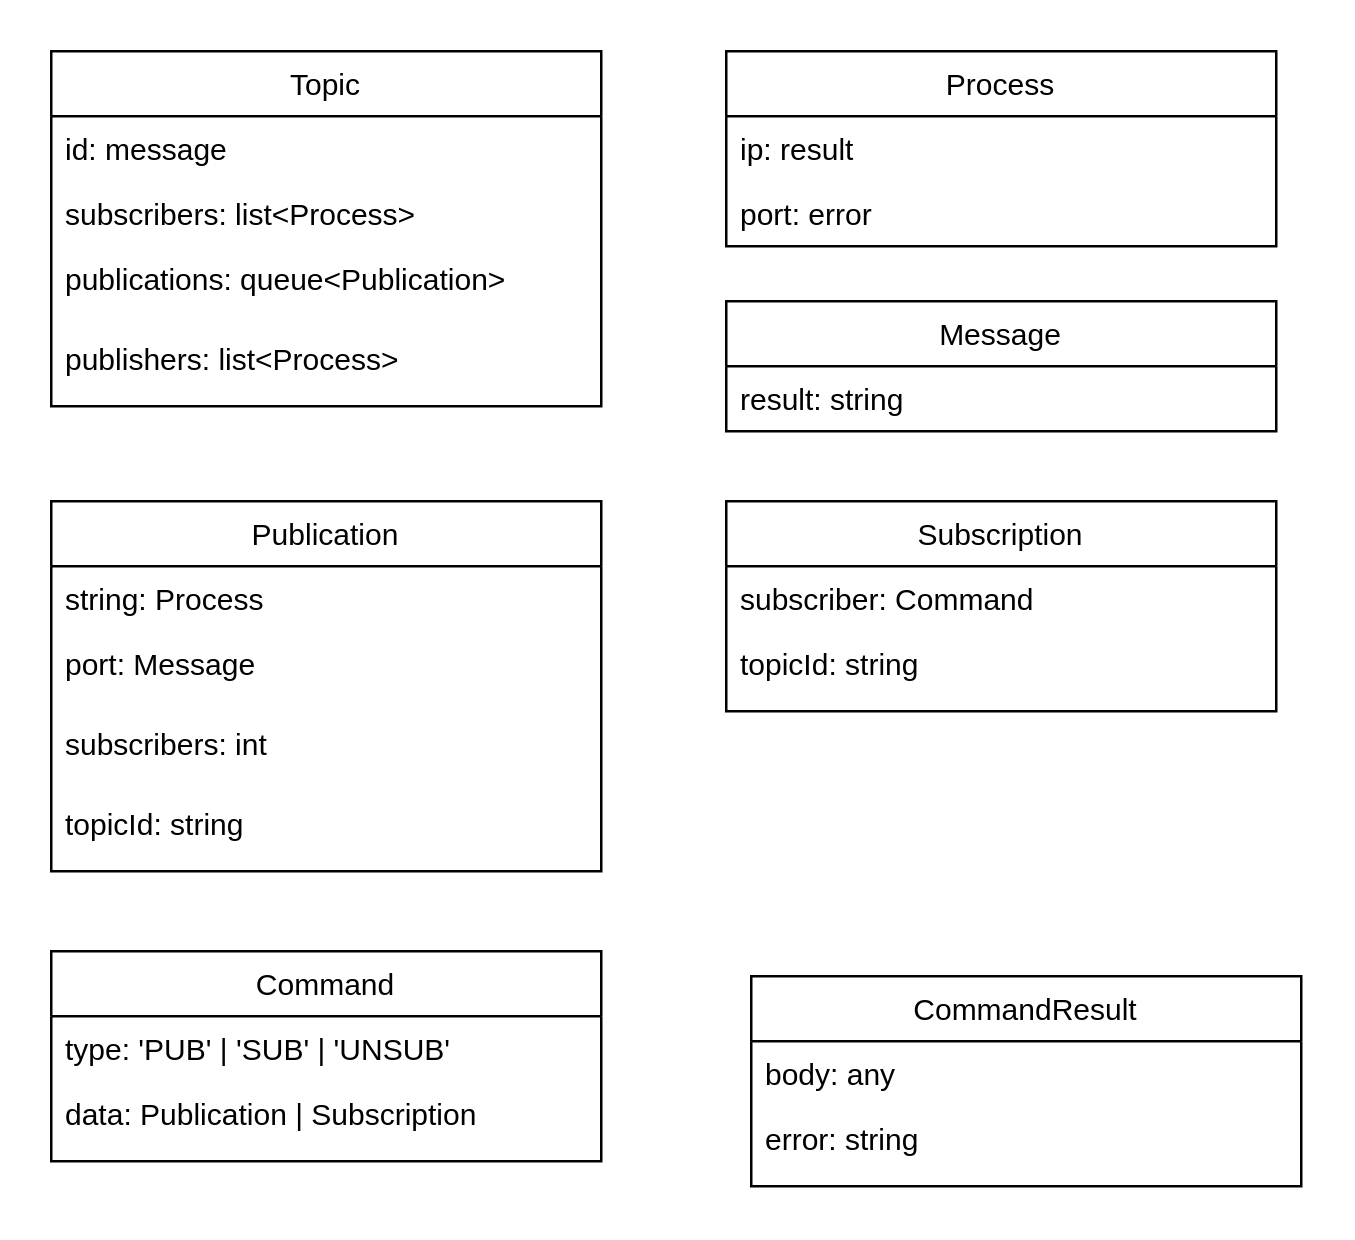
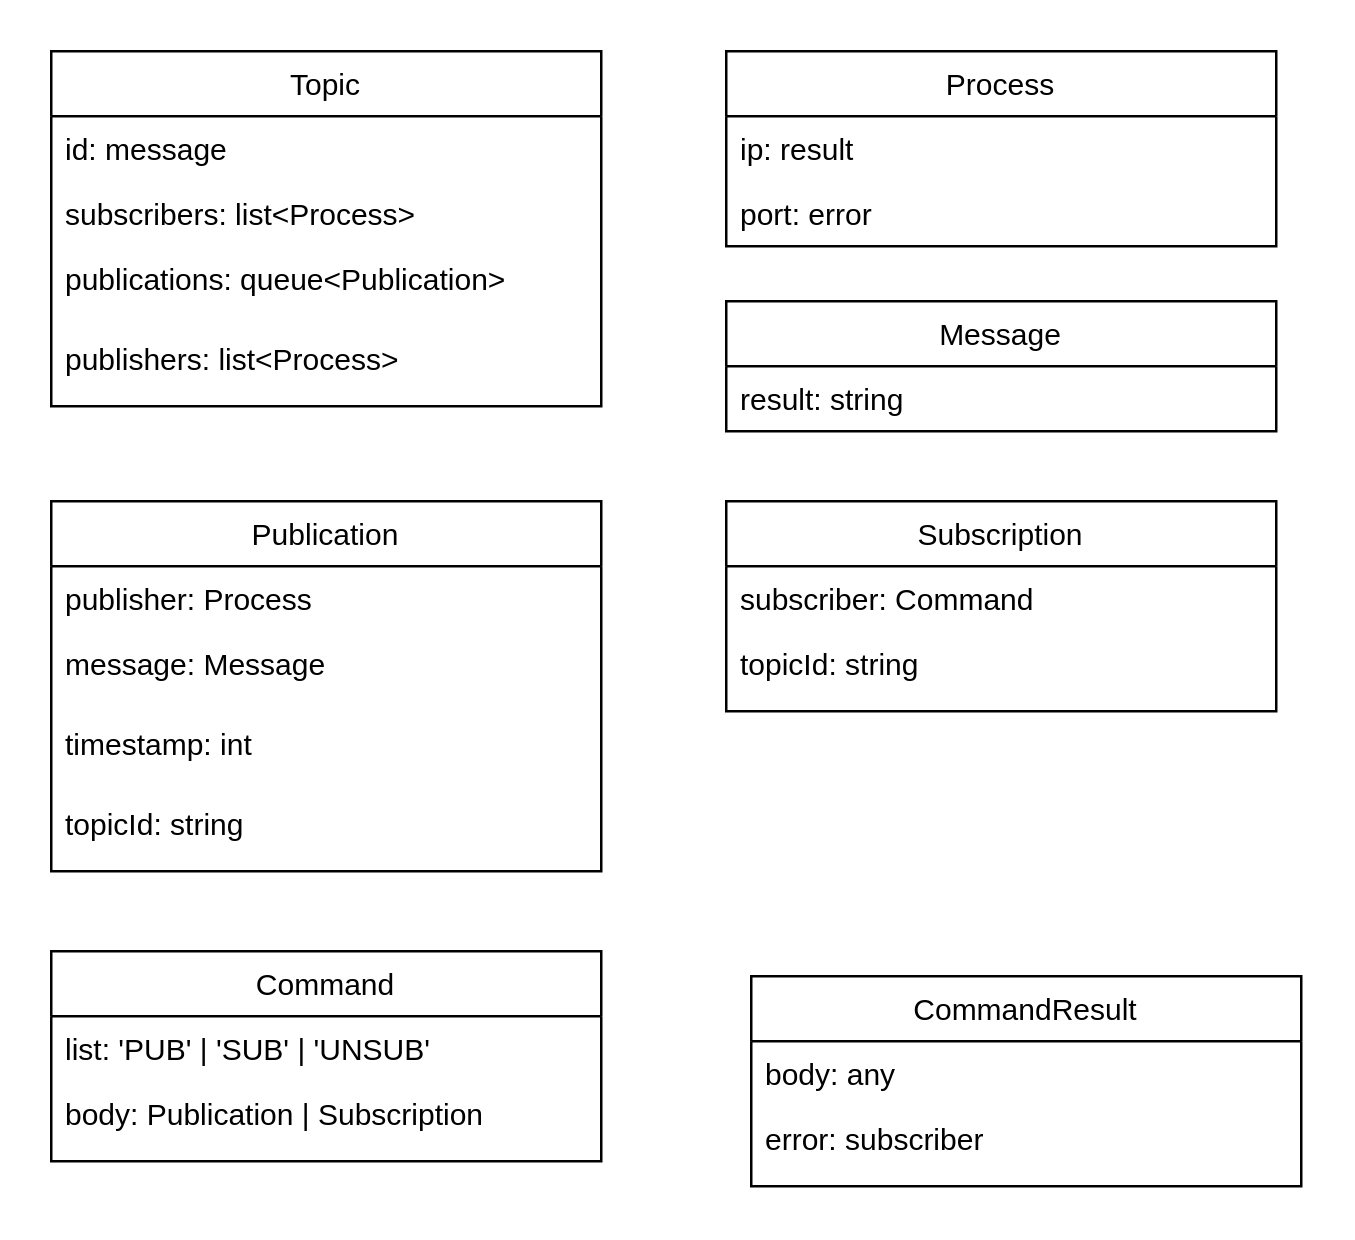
node "string: Process": label "string: Process" -> "publisher: Process"
node "port: Message": label "port: Message" -> "message: Message"
node "subscribers: int": label "subscribers: int" -> "timestamp: int"
node "type: 'PUB' | 'SUB' | 'UNSUB'": label "type: 'PUB' | 'SUB' | 'UNSUB'" -> "list: 'PUB' | 'SUB' | 'UNSUB'"
node "data: Publication | Subscription": label "data: Publication | Subscription" -> "body: Publication | Subscription"
node "error: string": label "error: string" -> "error: subscriber"
